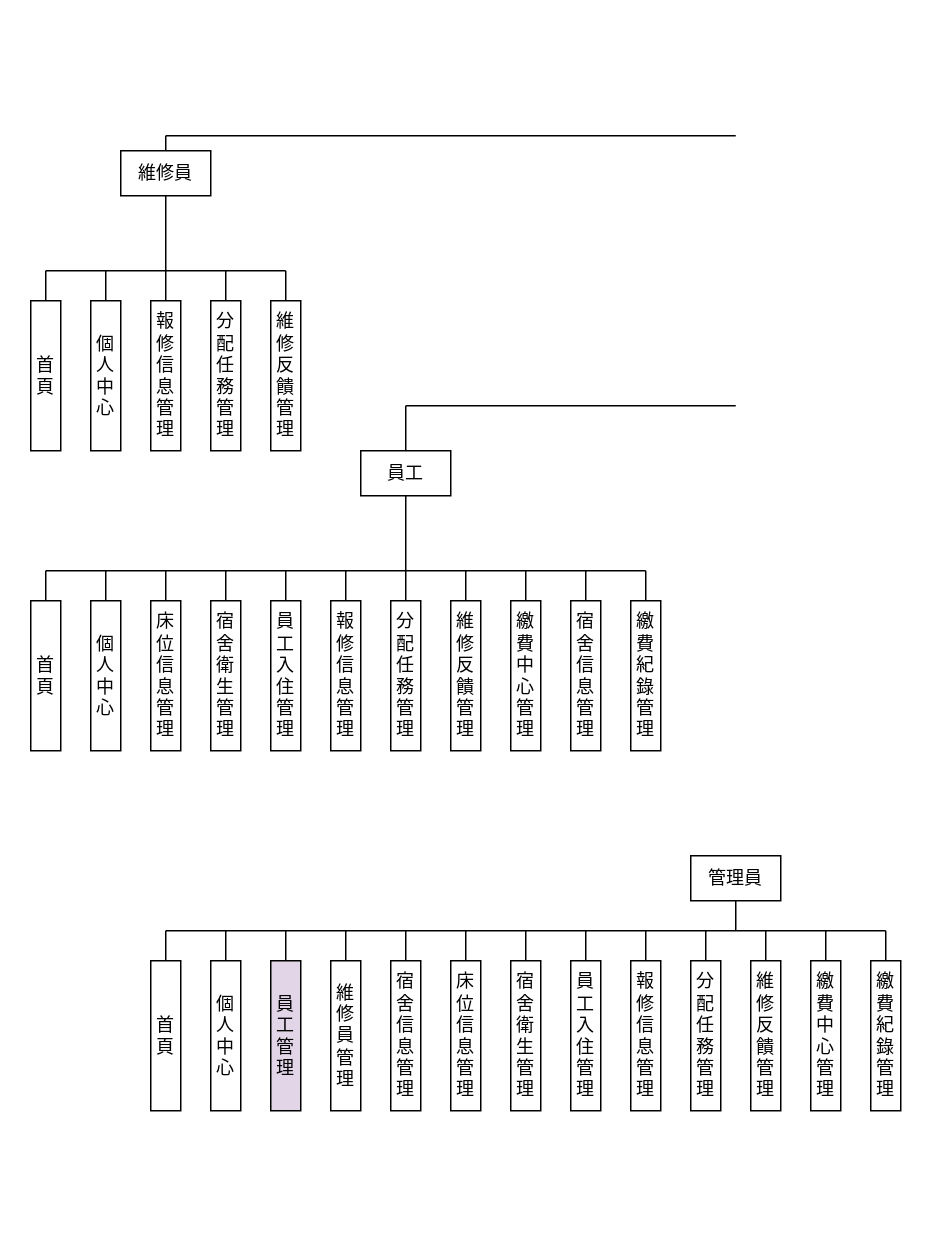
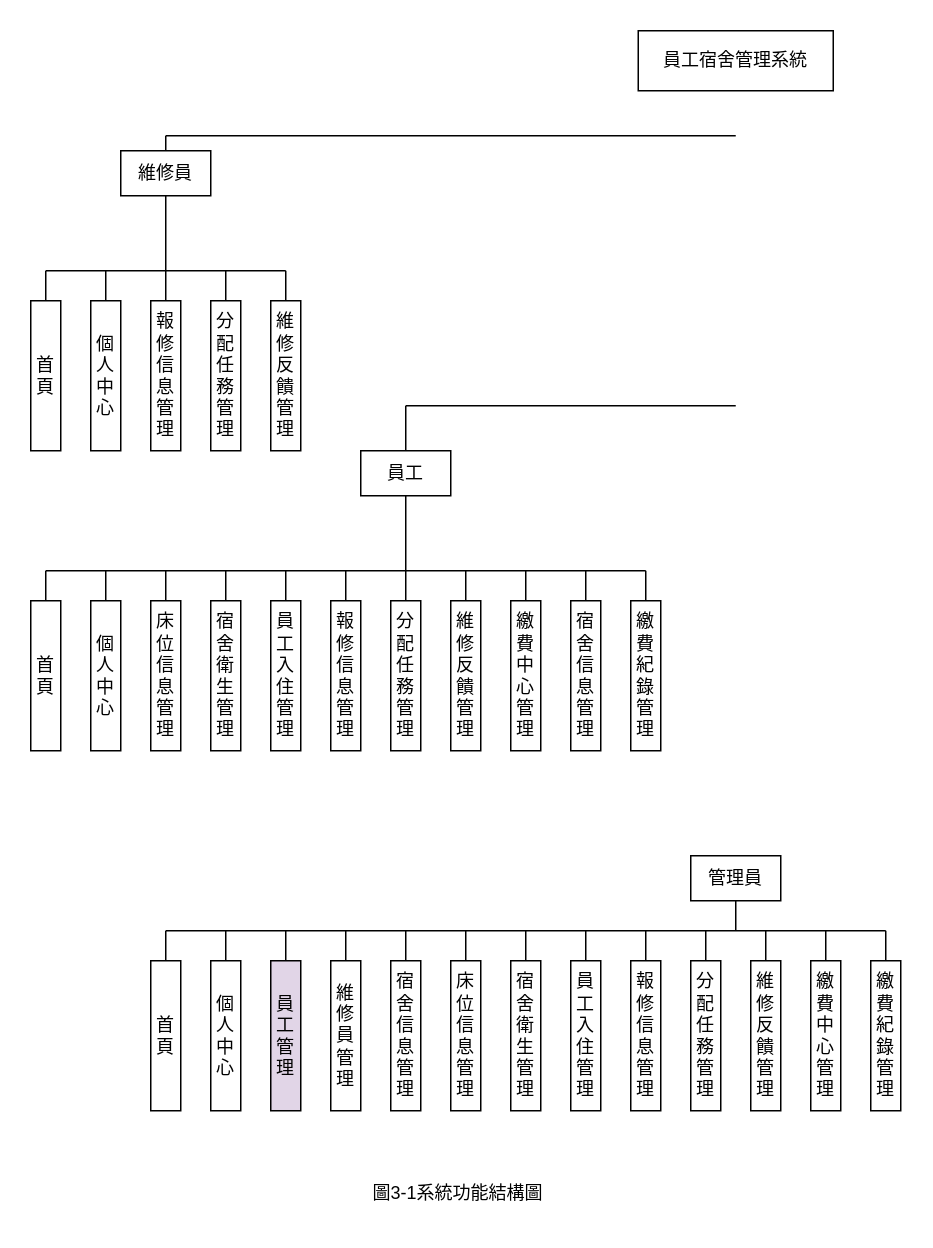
node "員工宿舍管理系統": added
node "圖3-1系統功能結構圖": added
